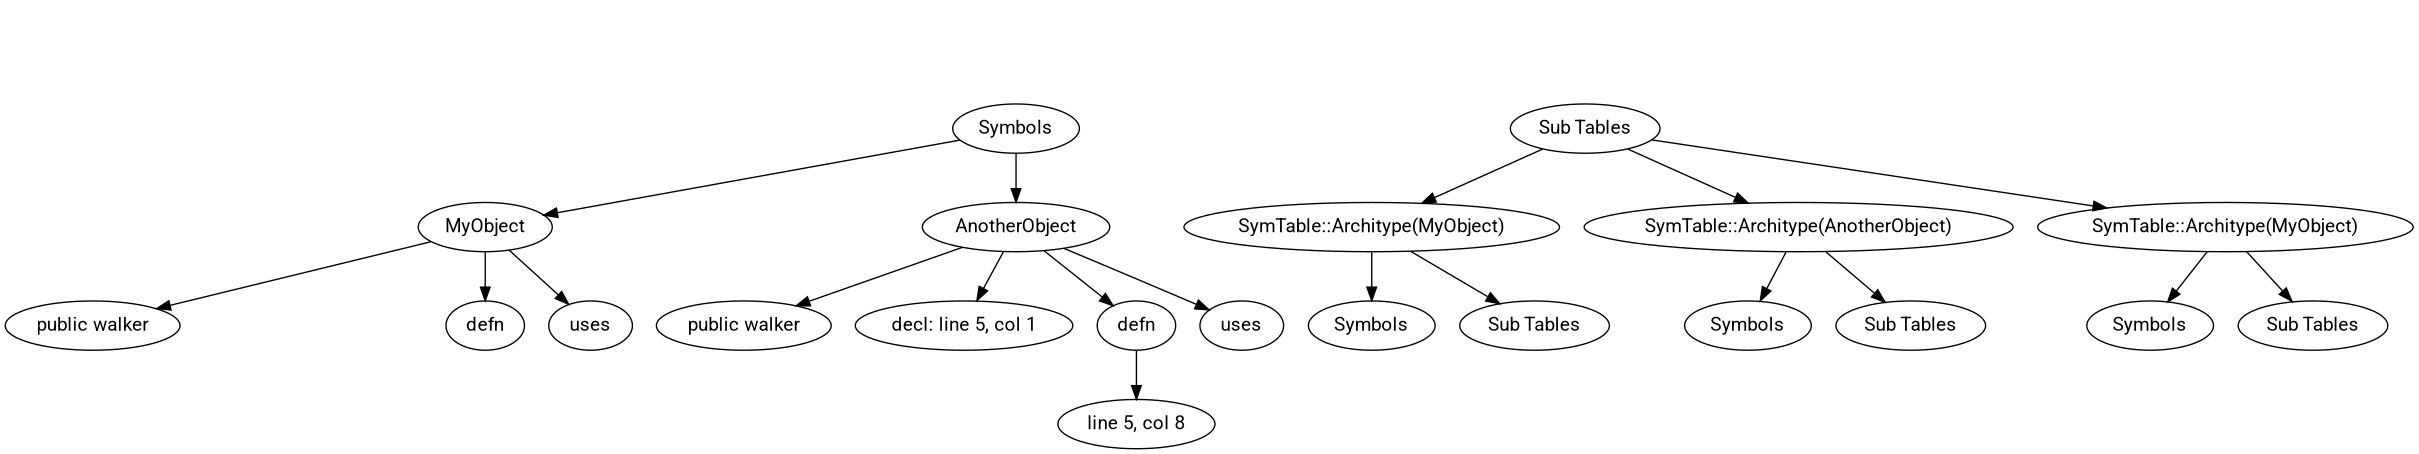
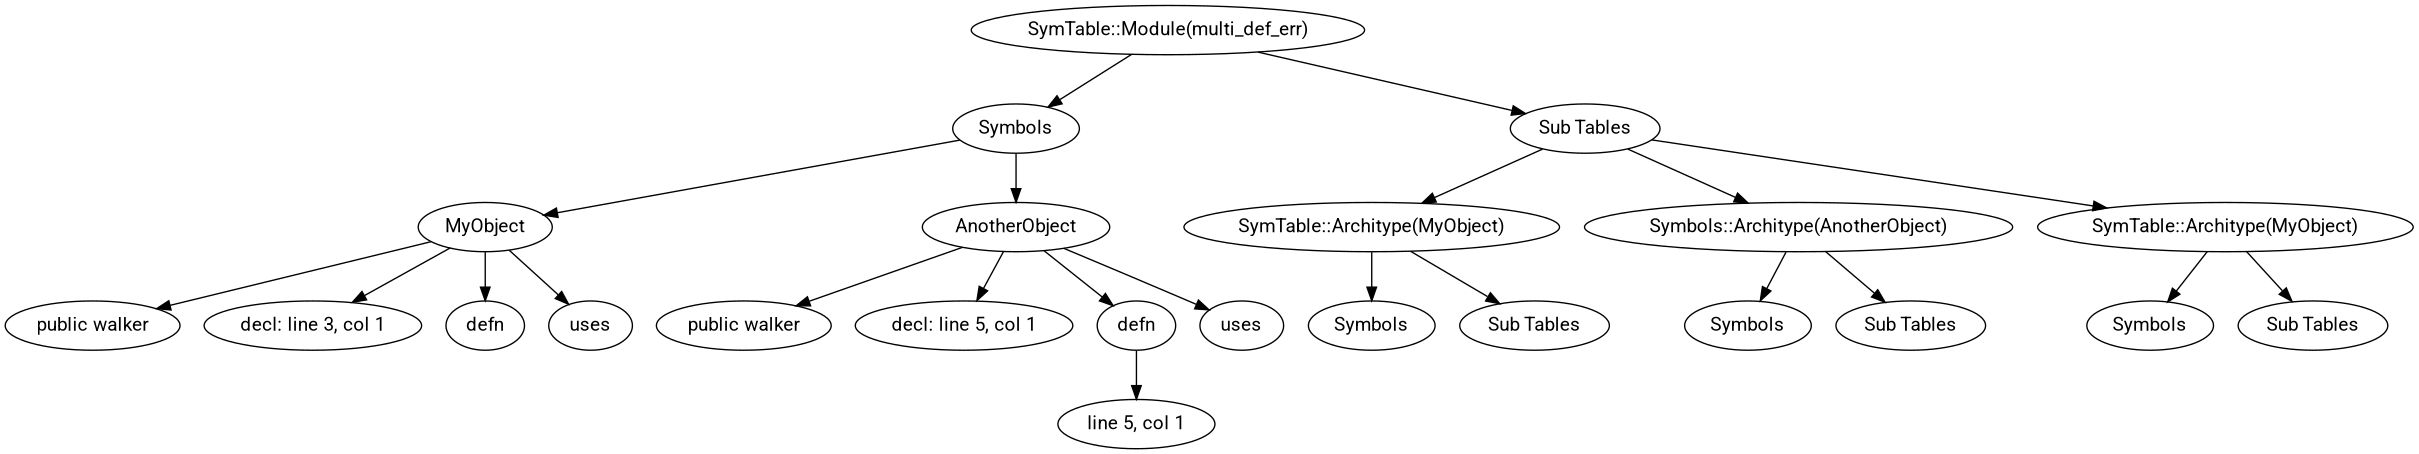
node "SymTable::Module(multi_def_err)": added
node "SymTable::Architype(AnotherObject)": label "SymTable::Architype(AnotherObject)" -> "Symbols::Architype(AnotherObject)"
node "decl: line 3, col 1": added
node "line 5, col 8": label "line 5, col 8" -> "line 5, col 1"
